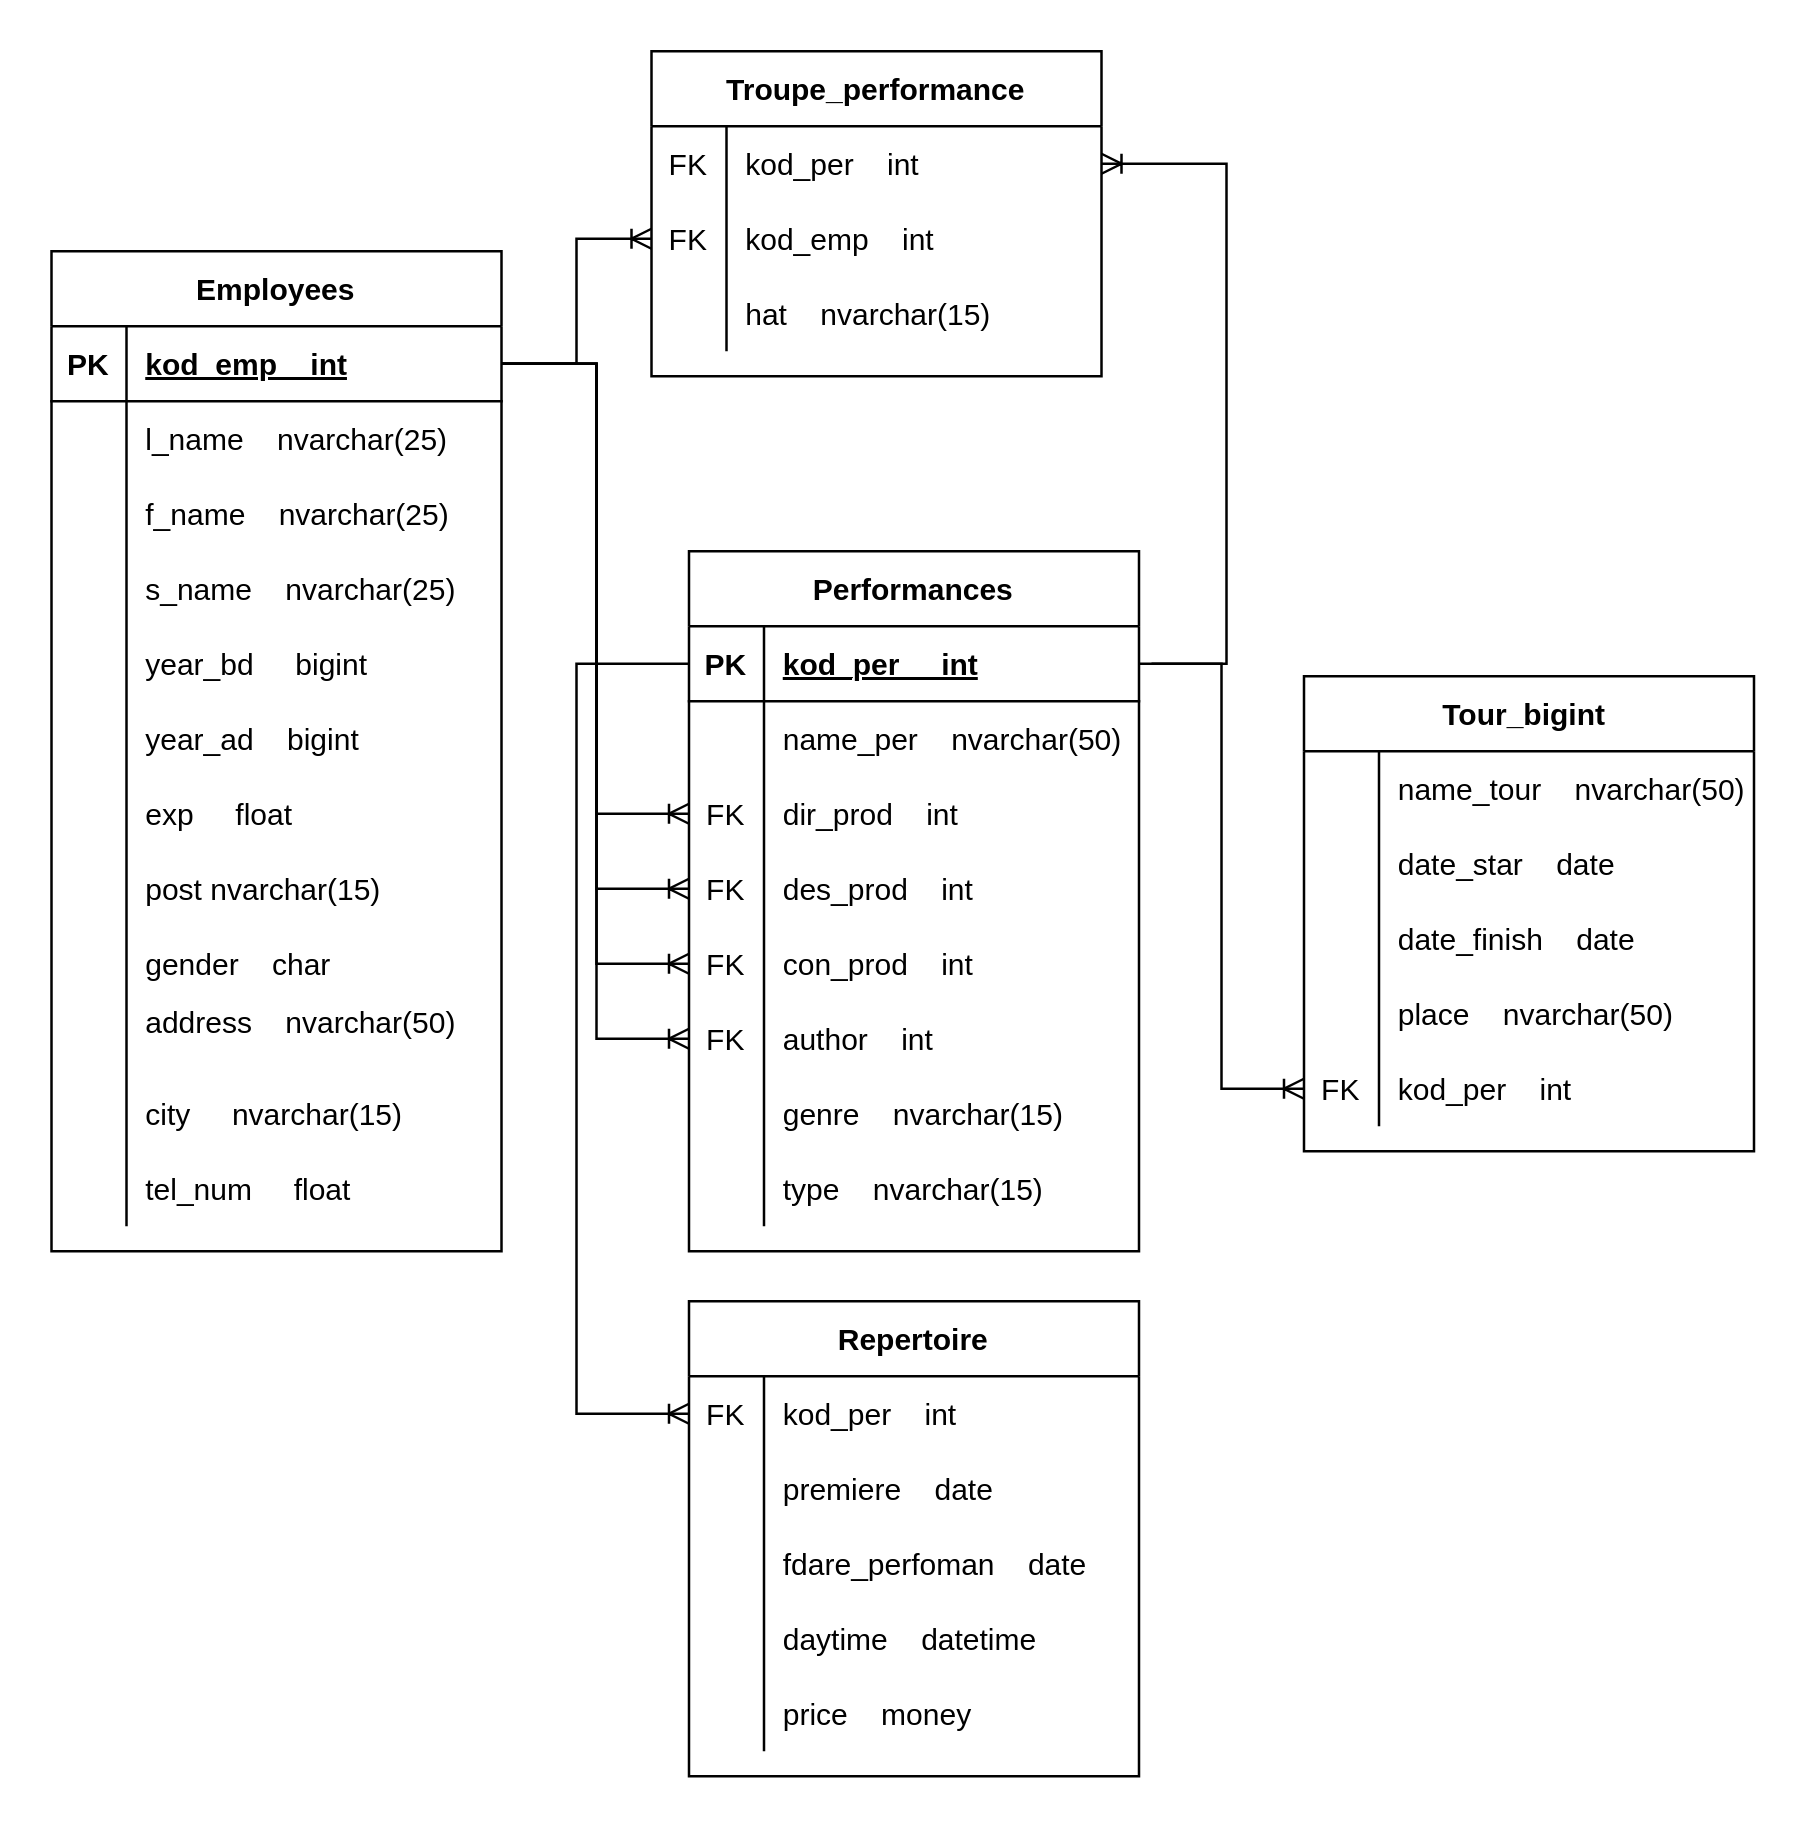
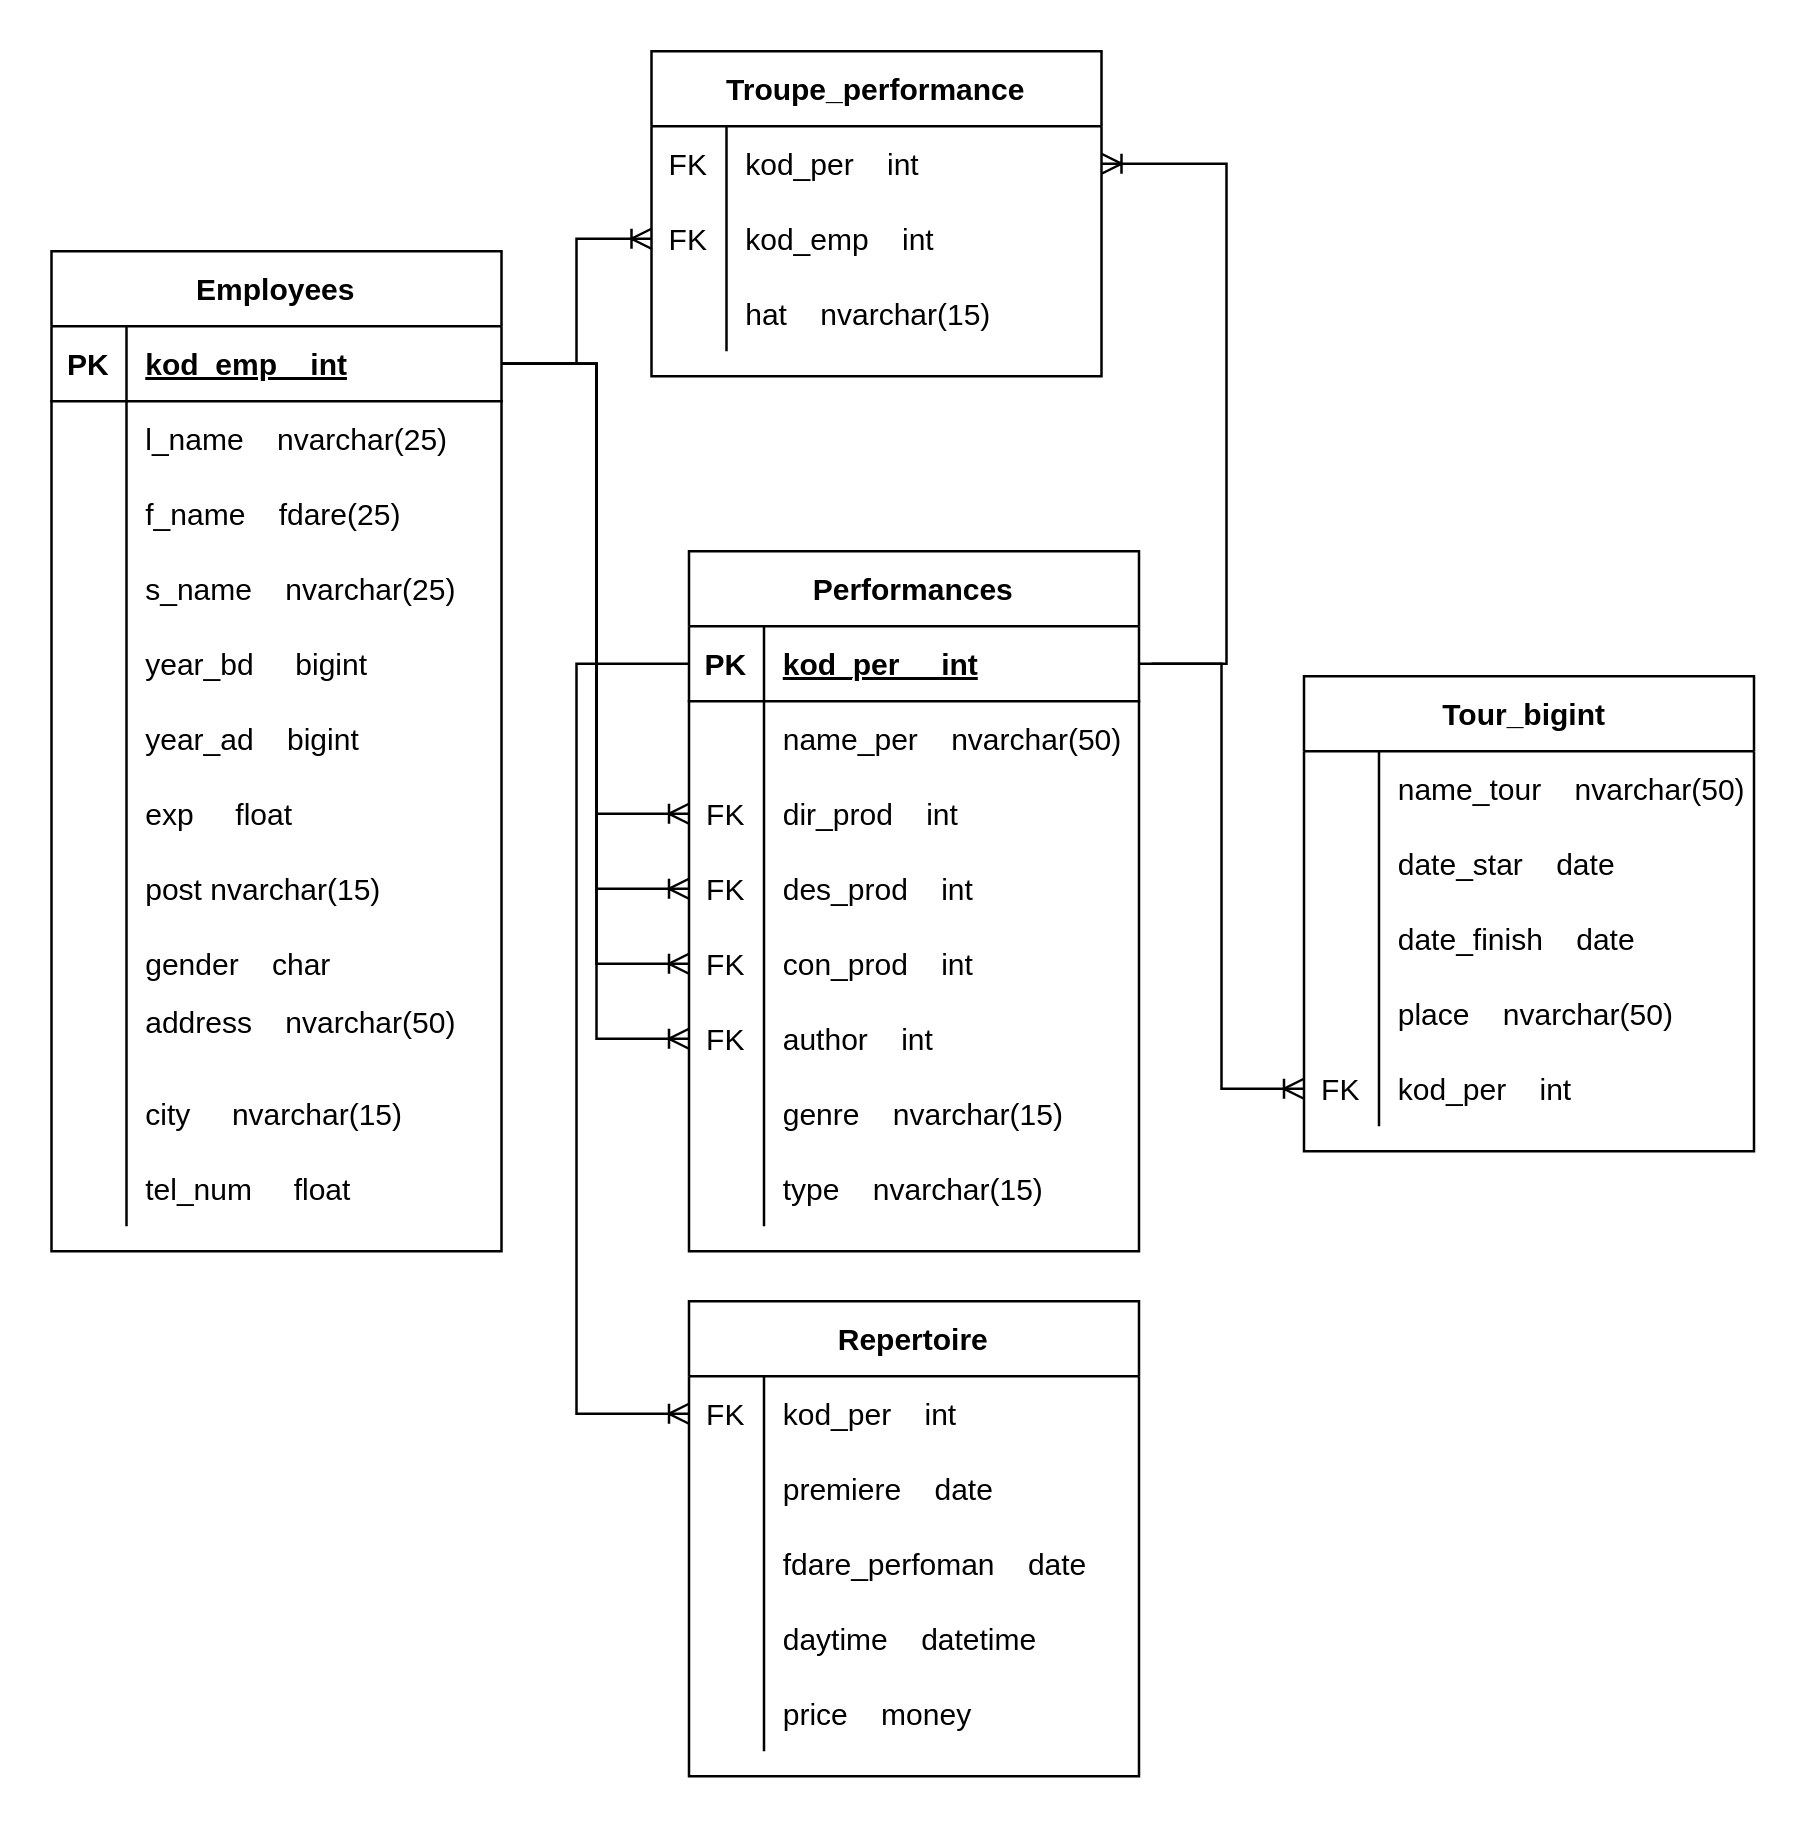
node "f_name nvarchar(25)": label "f_name nvarchar(25)" -> "f_name fdare(25)"
